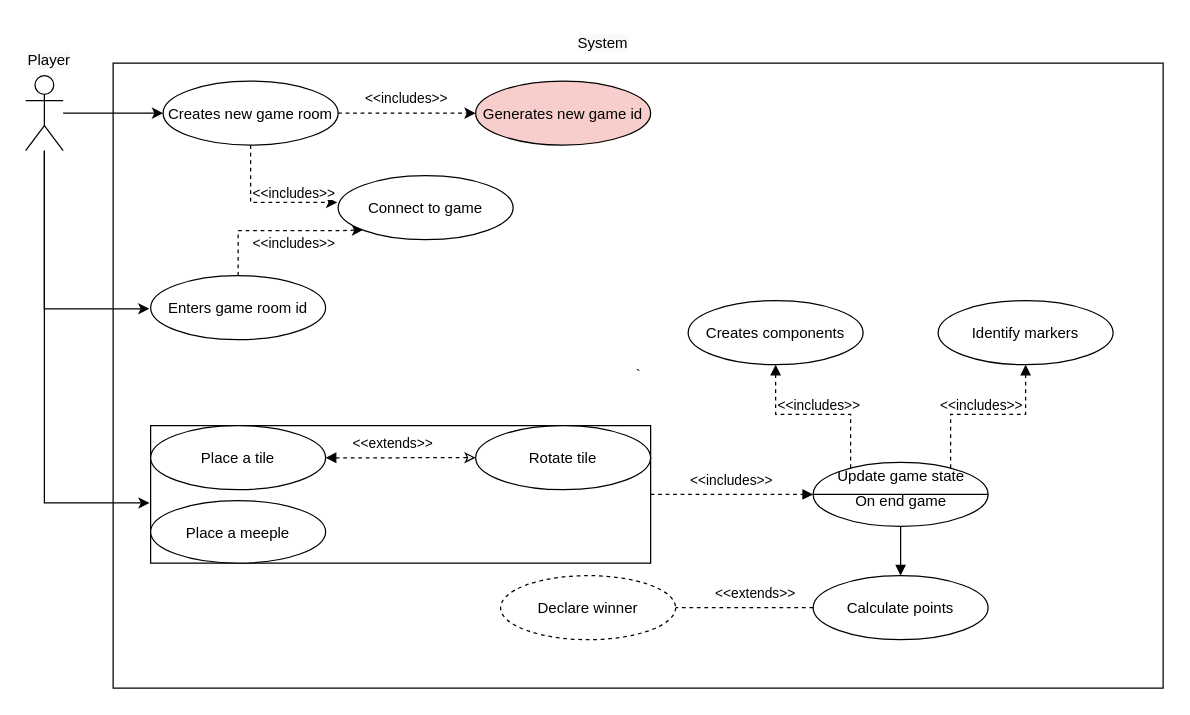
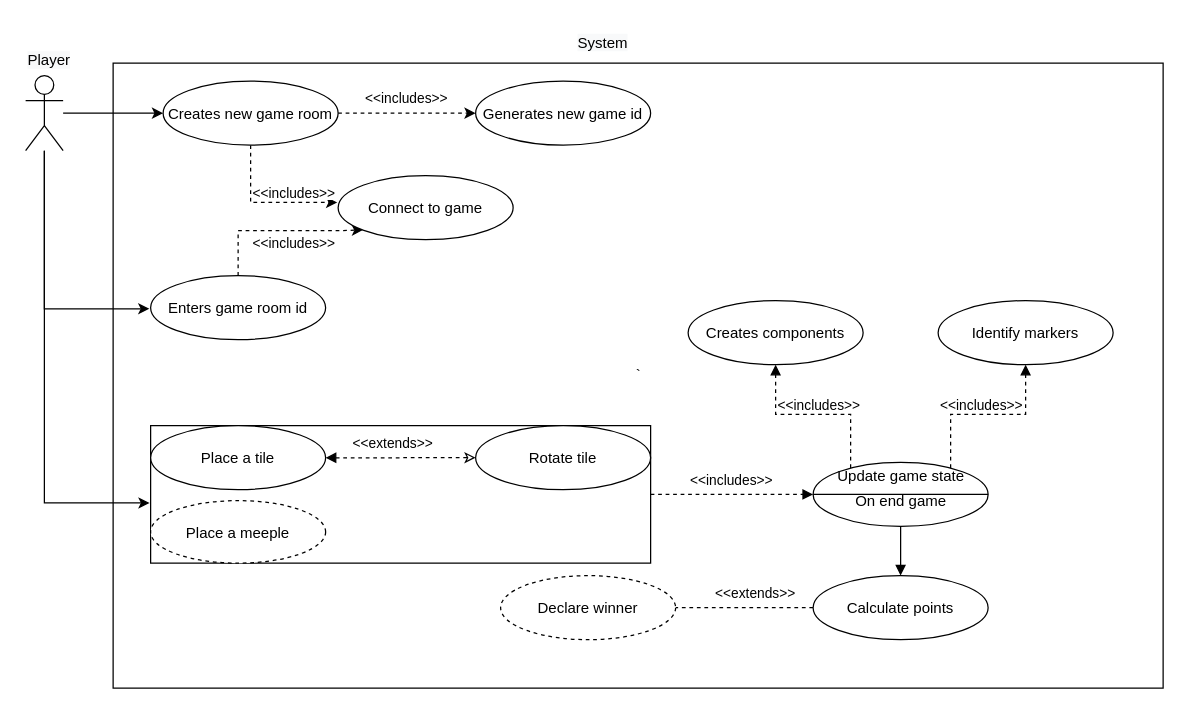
node "Generates new game id": fillcolor #f8cecc -> #ffffff
node "Place a meeple": style solid -> dashed
